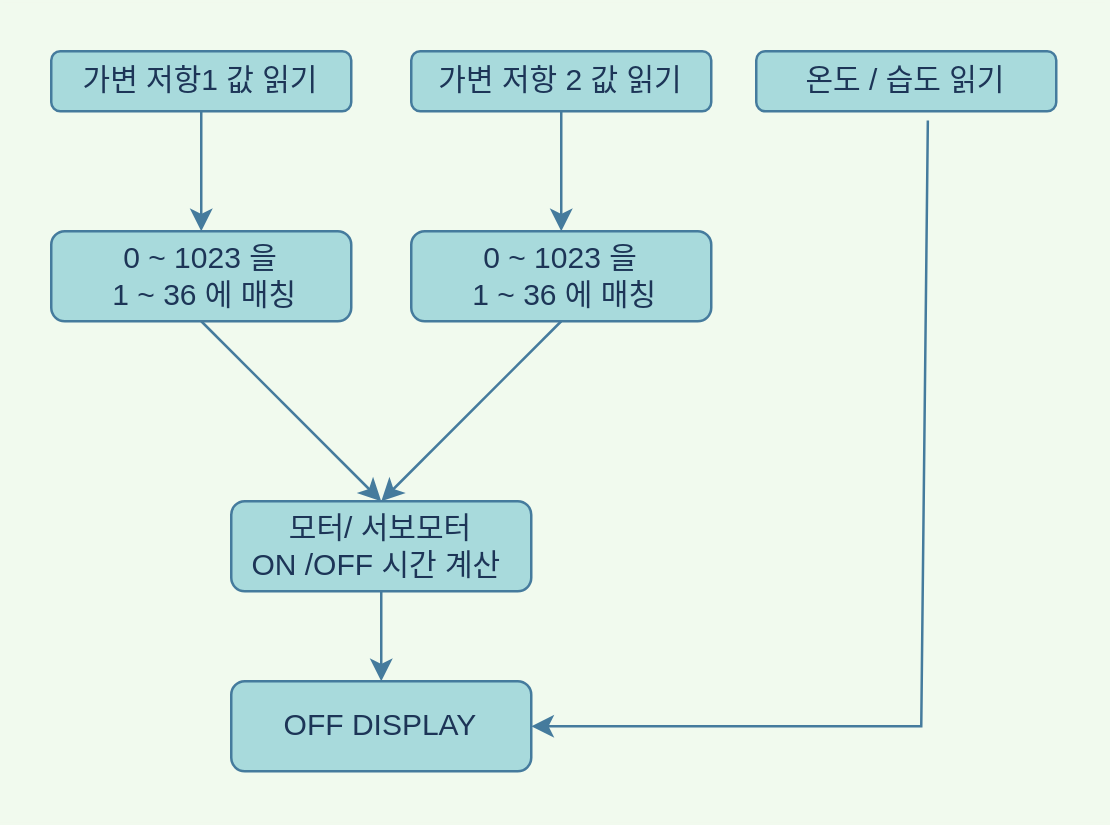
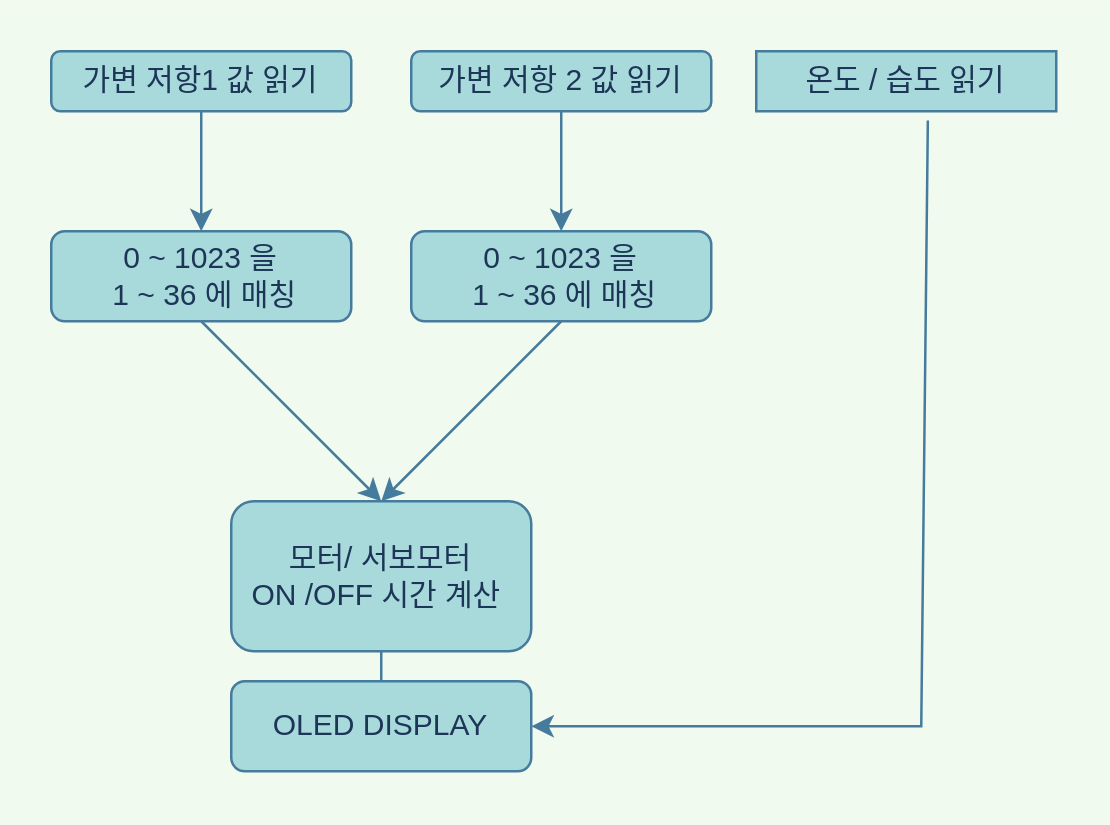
node "온도 / 습도 읽기": shape rounded rectangle -> rectangle
node "모터/ 서보모터 ON /OFF 시간 계산": size 300x90 -> 300x150
node "OFF DISPLAY": label "OFF DISPLAY" -> "OLED DISPLAY"
